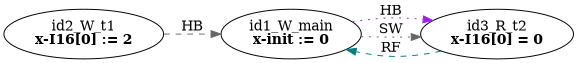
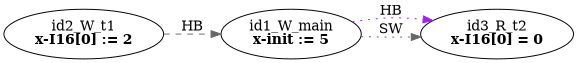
node "id1_W_main": text "x-init := 0" -> "x-init := 5"
edge "id3_R_t2" -> "id1_W_main": removed, label "RF"
